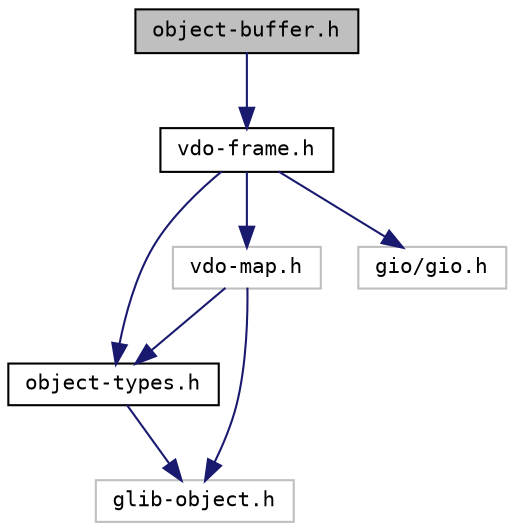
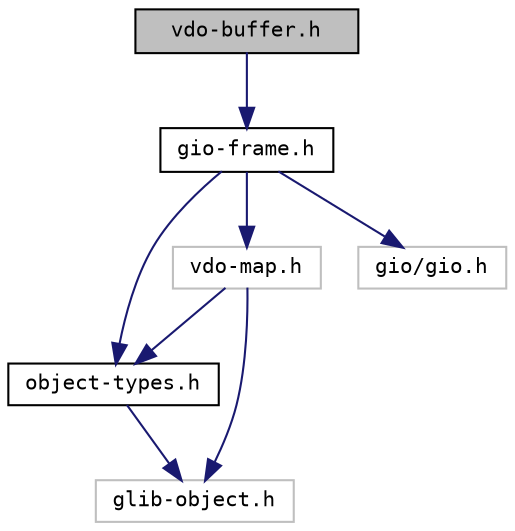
node "object-buffer.h": label "object-buffer.h" -> "vdo-buffer.h"
node "vdo-frame.h": label "vdo-frame.h" -> "gio-frame.h"
